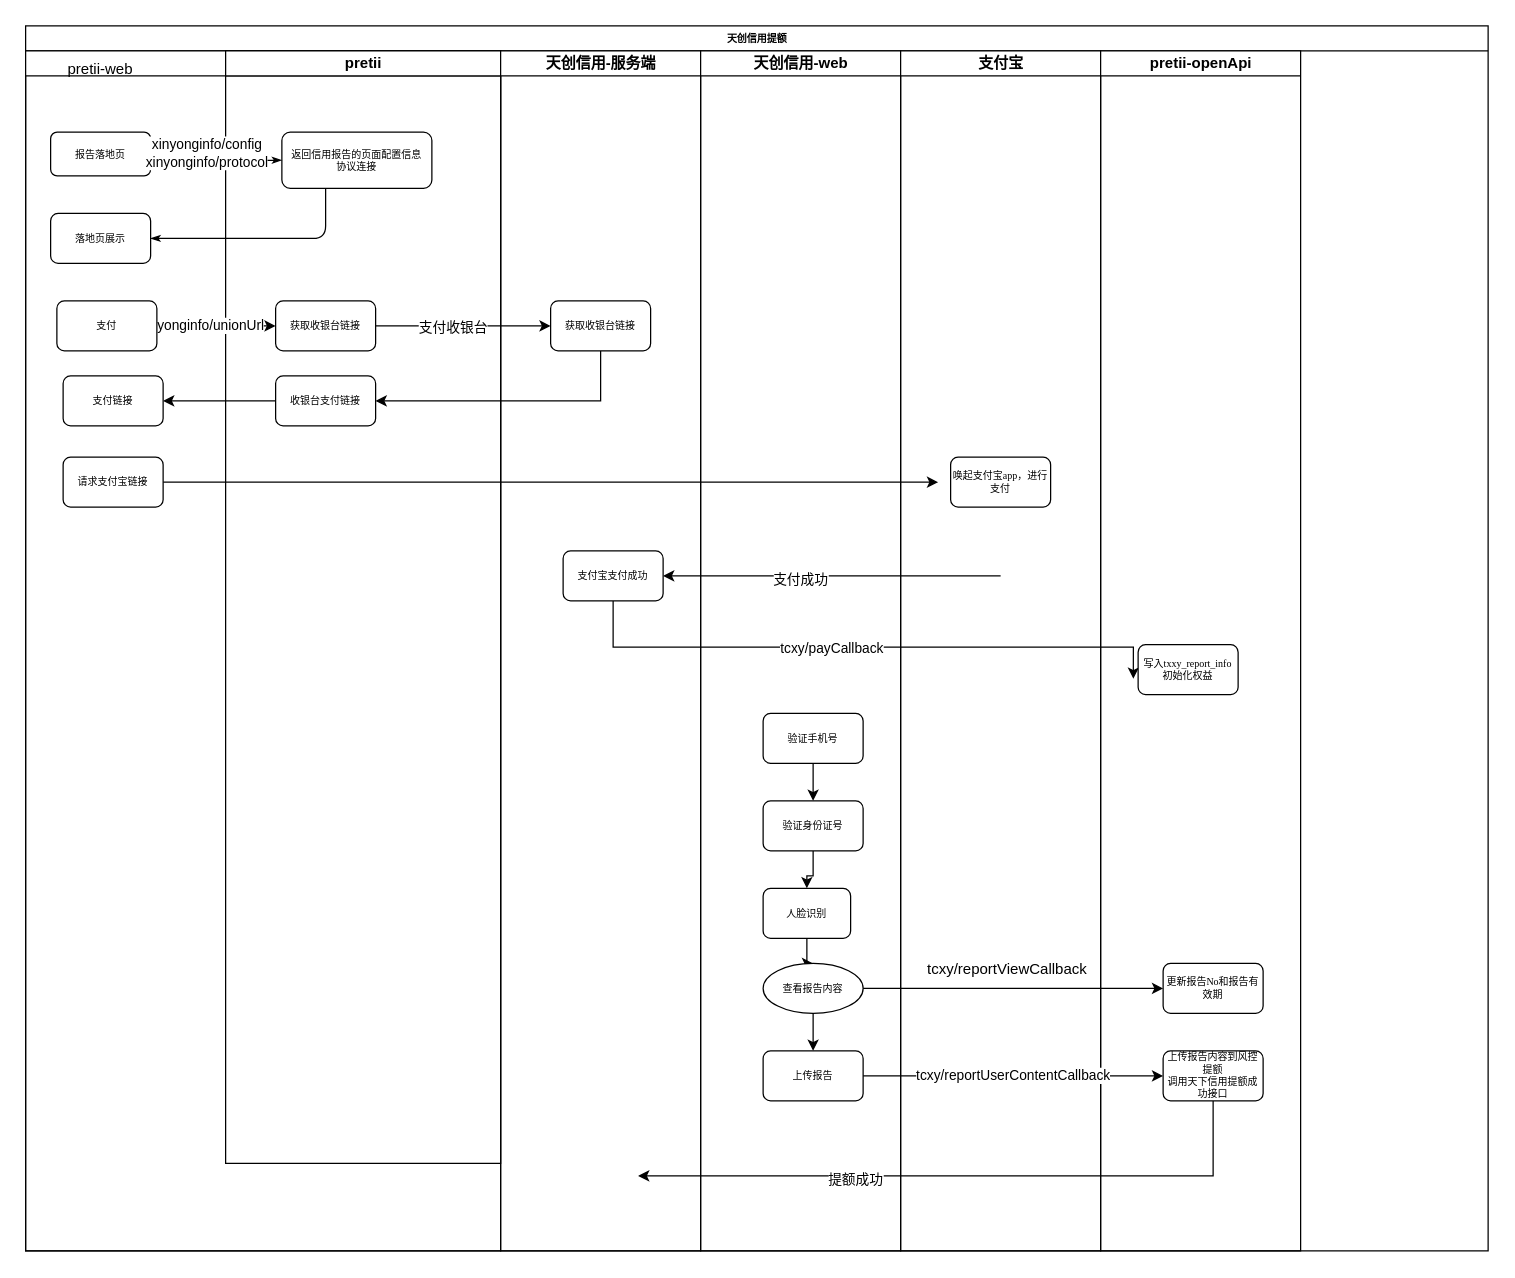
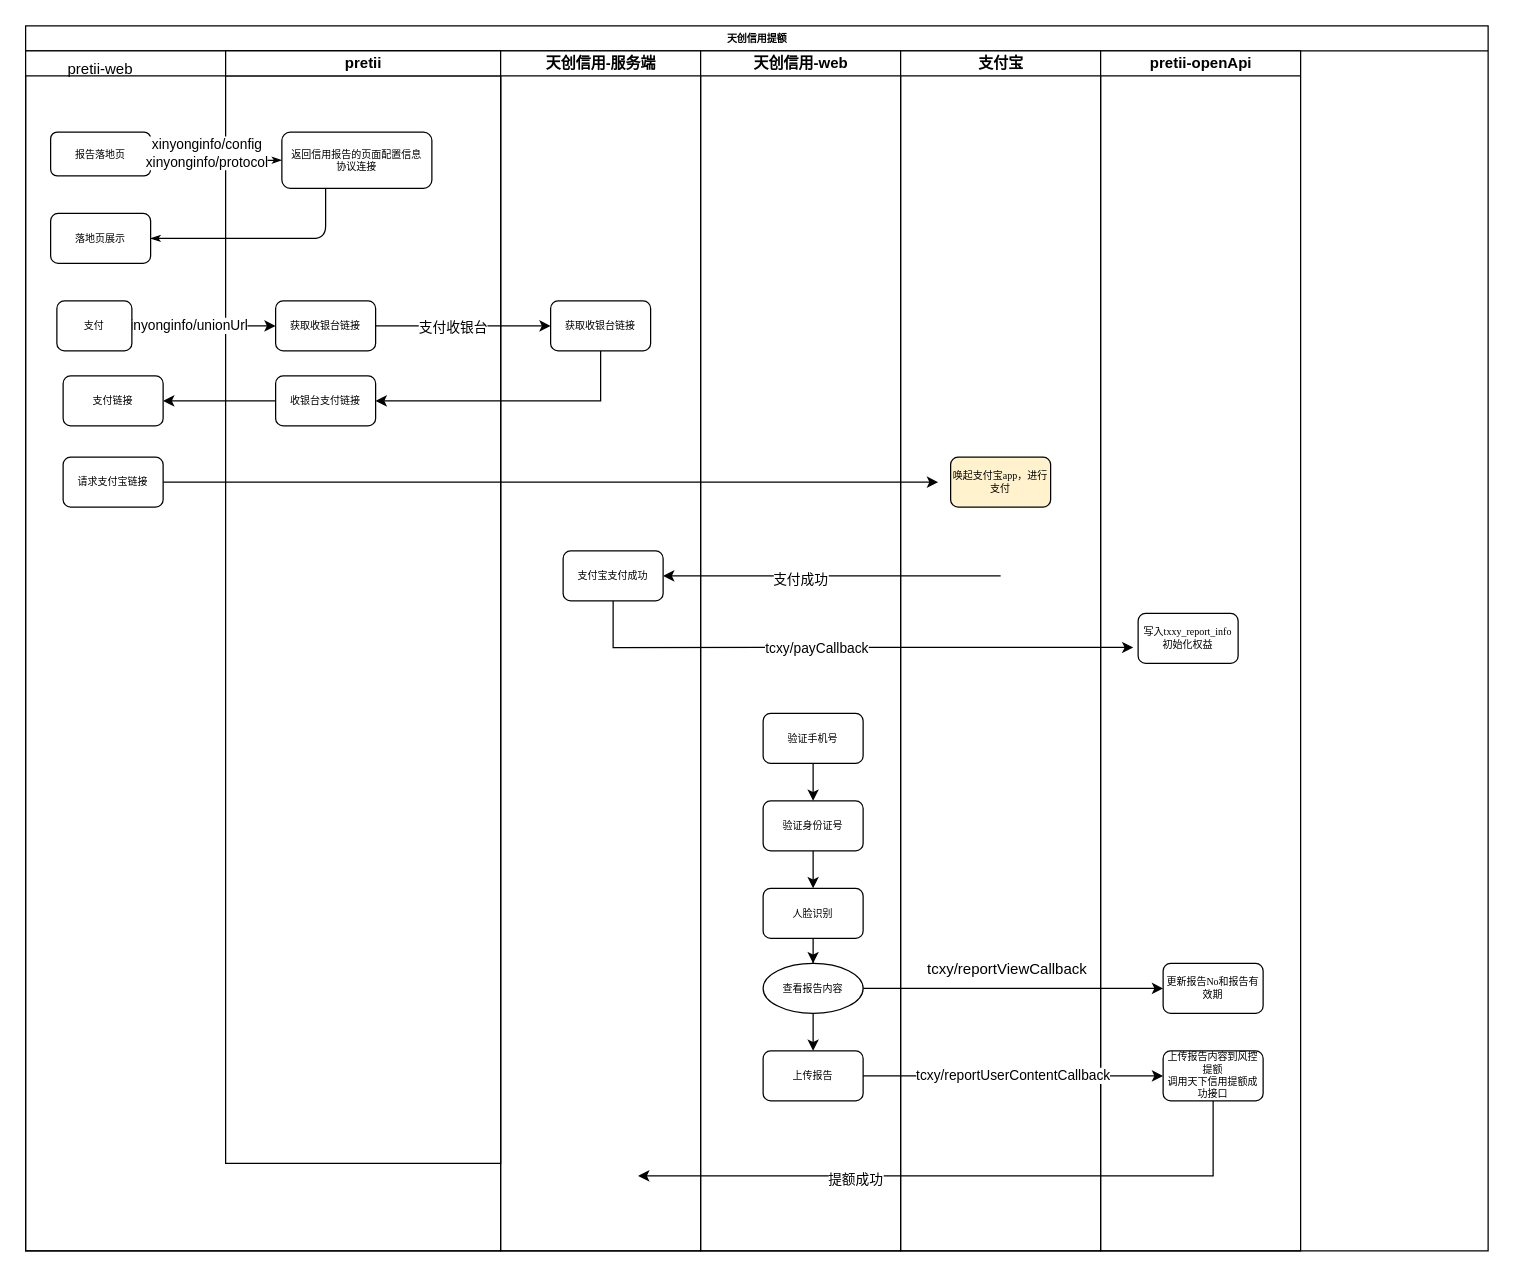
node "支付": size 100x50 -> 75x50
node "唤起支付宝app，进行支付": fillcolor #ffffff -> #fff2cc
node "写入txxy_report_info 初始化权益": moved (1188, 669) -> (1188, 638)
node "人脸识别": size 88x50 -> 100x50
